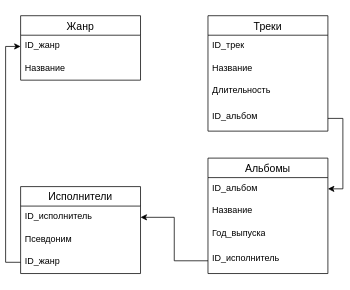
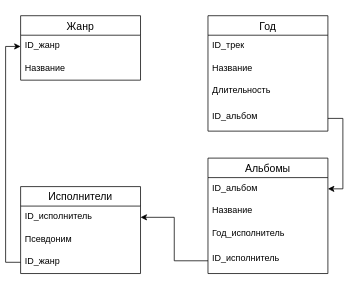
node "Треки": label "Треки" -> "Год"
node "Год_выпуска": label "Год_выпуска" -> "Год_исполнитель"
